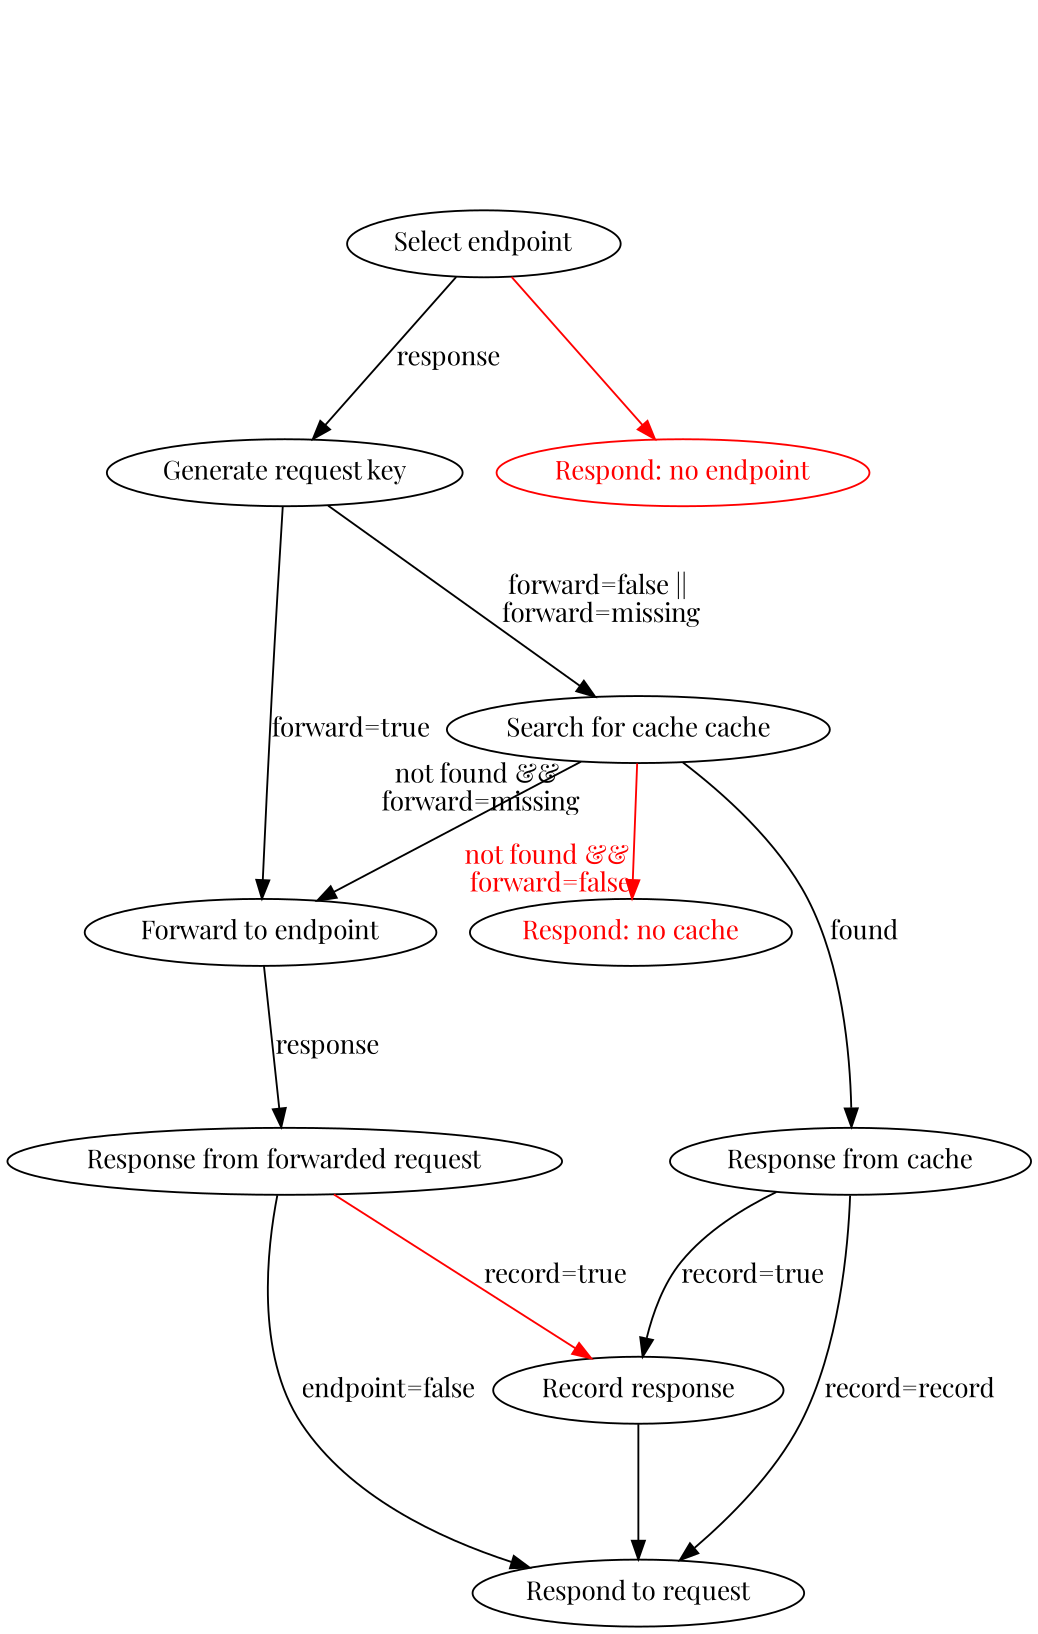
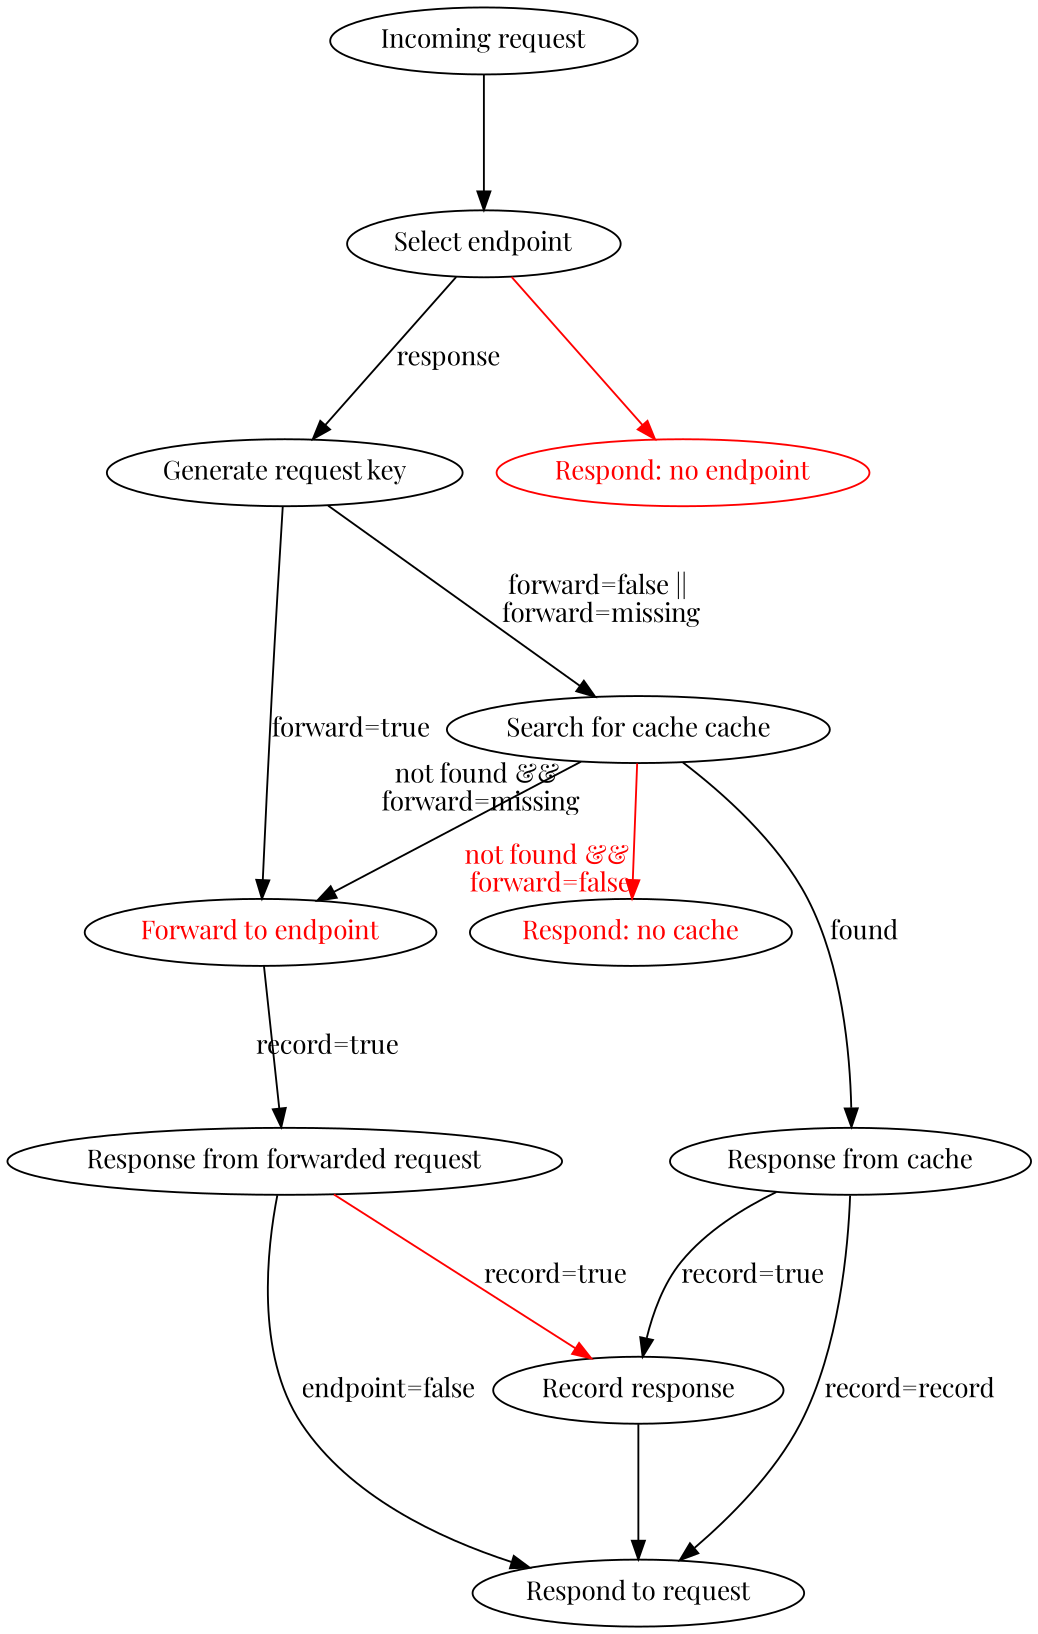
node "Incoming request": added
node "Forward to endpoint": fontcolor black -> red
edge "Forward to endpoint" -> "Response from forwarded request": label "response" -> "record=true"
